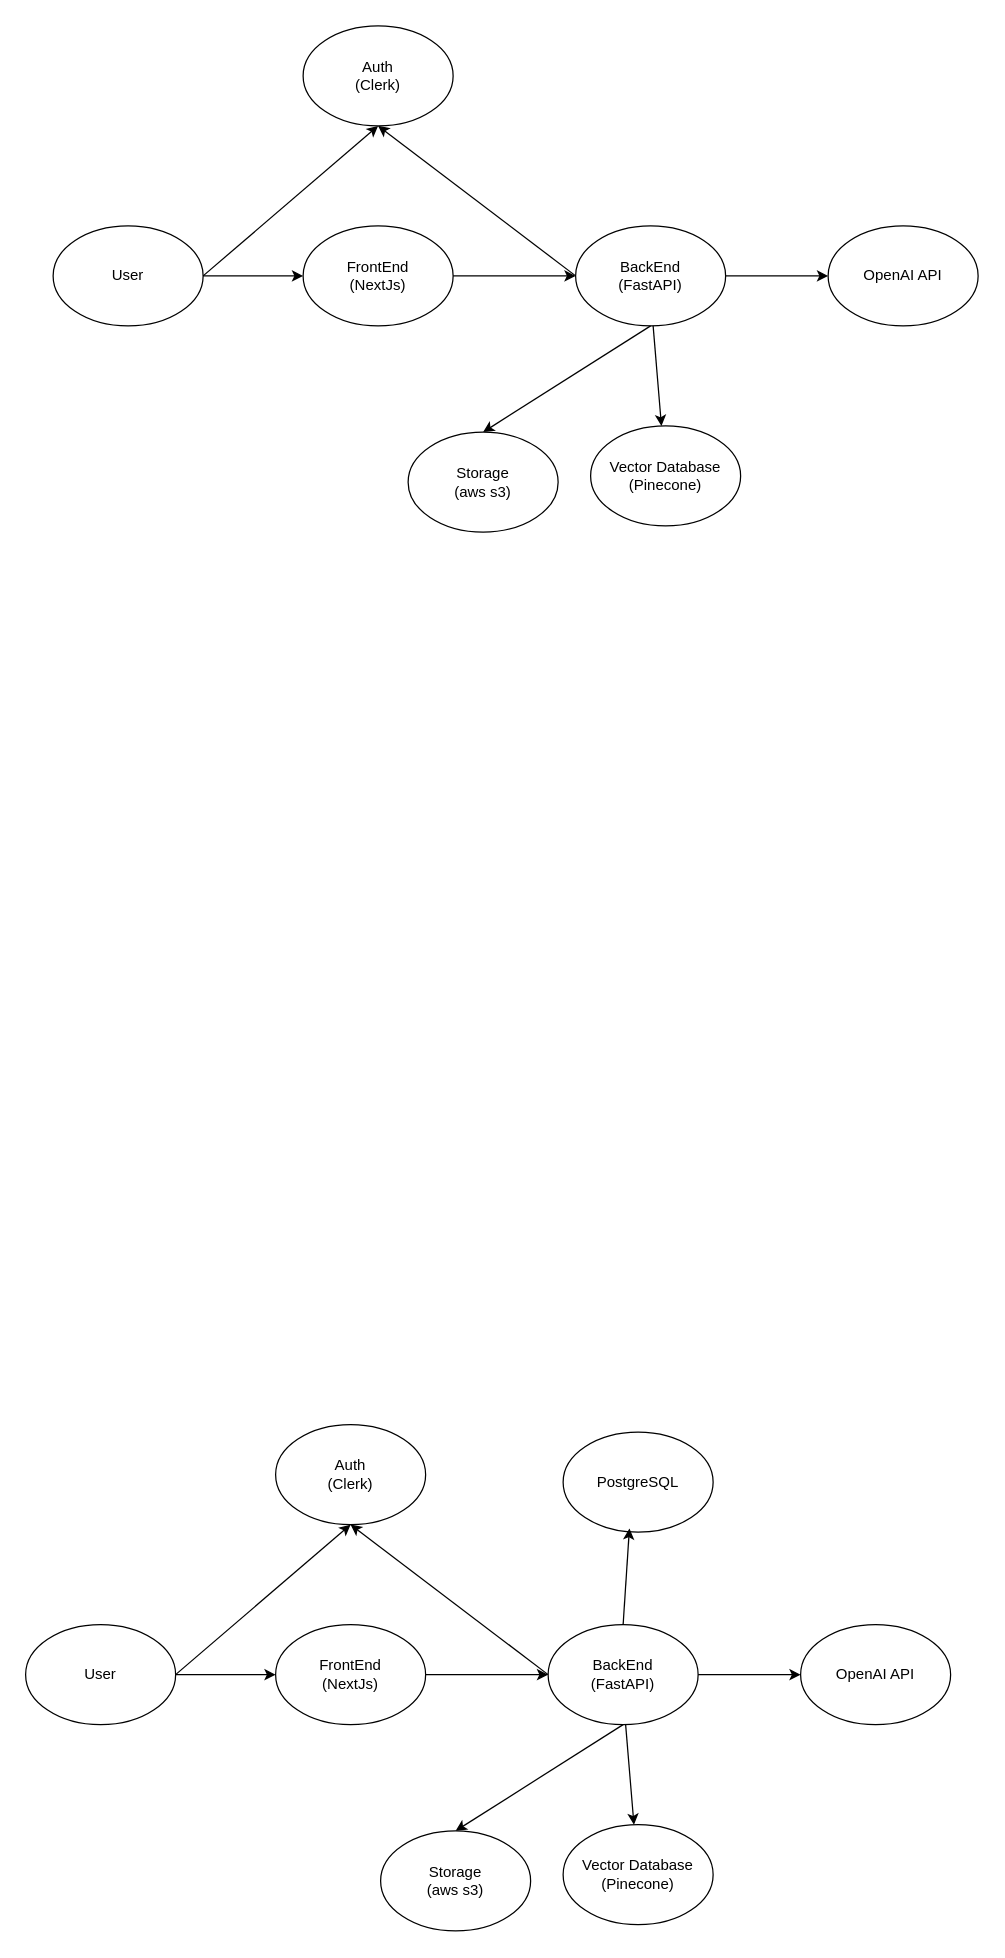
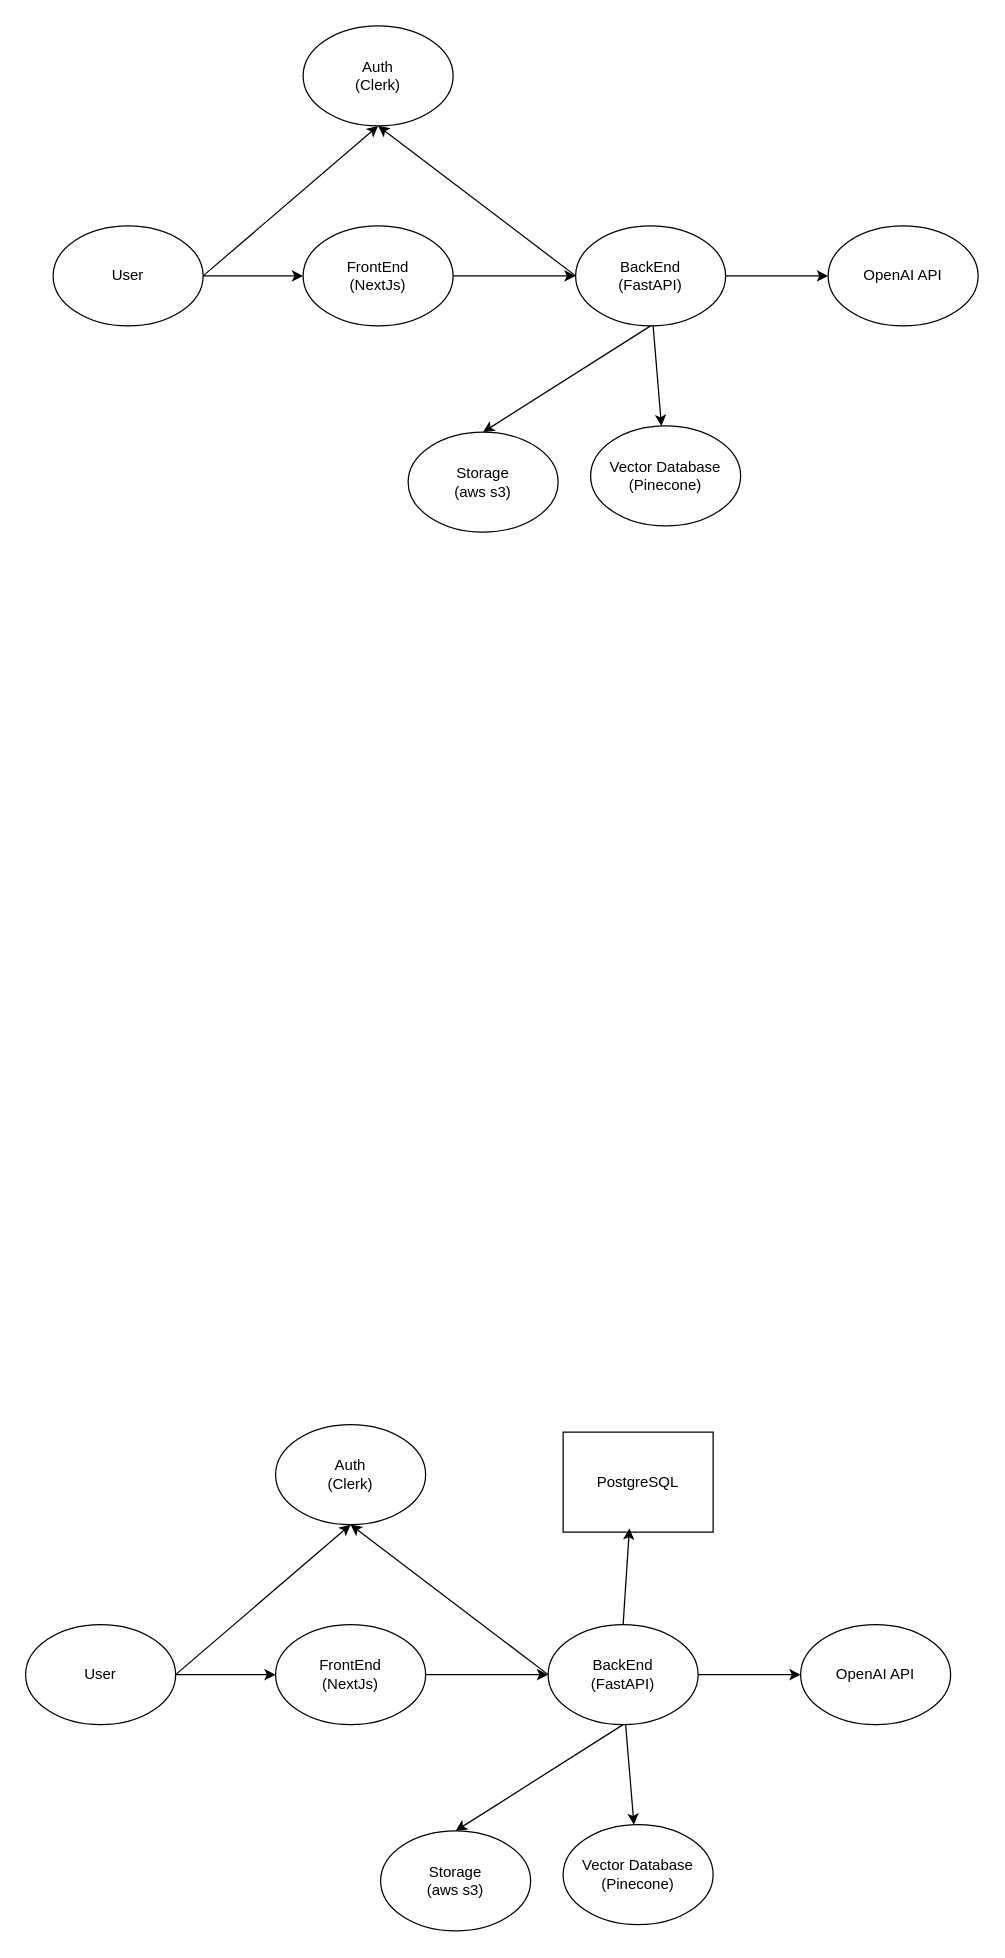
node "PostgreSQL": shape ellipse -> rectangle
